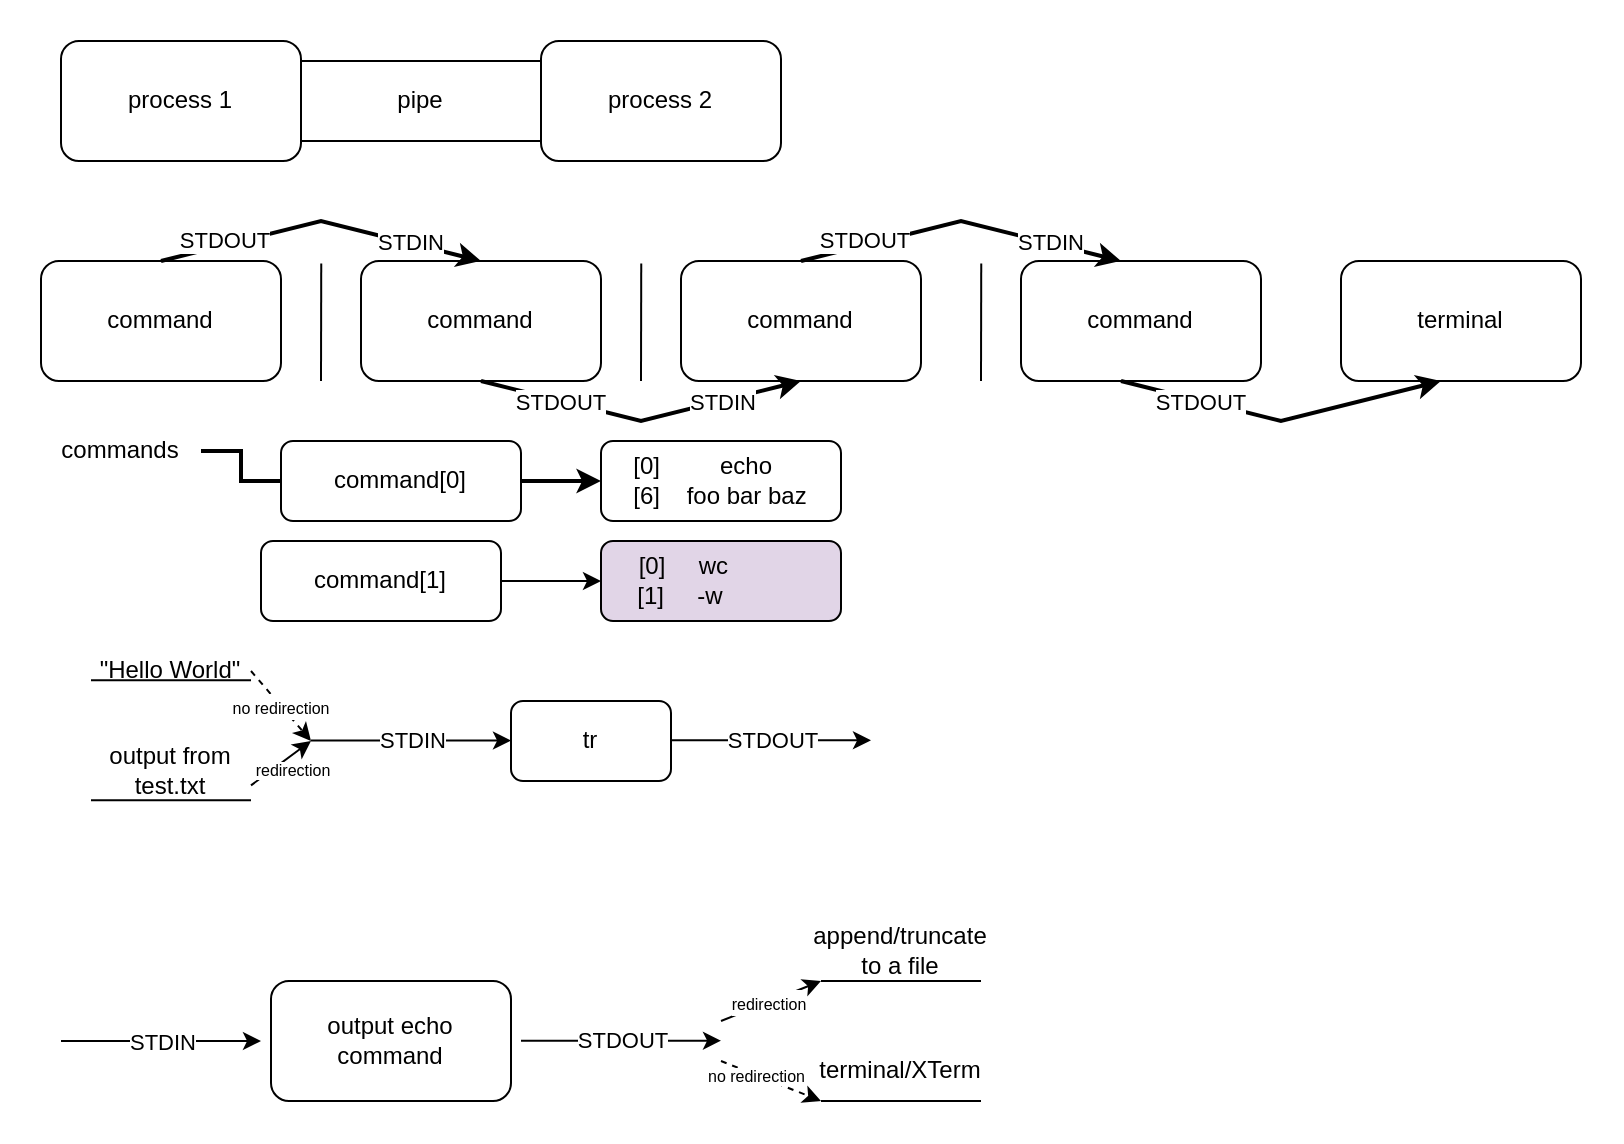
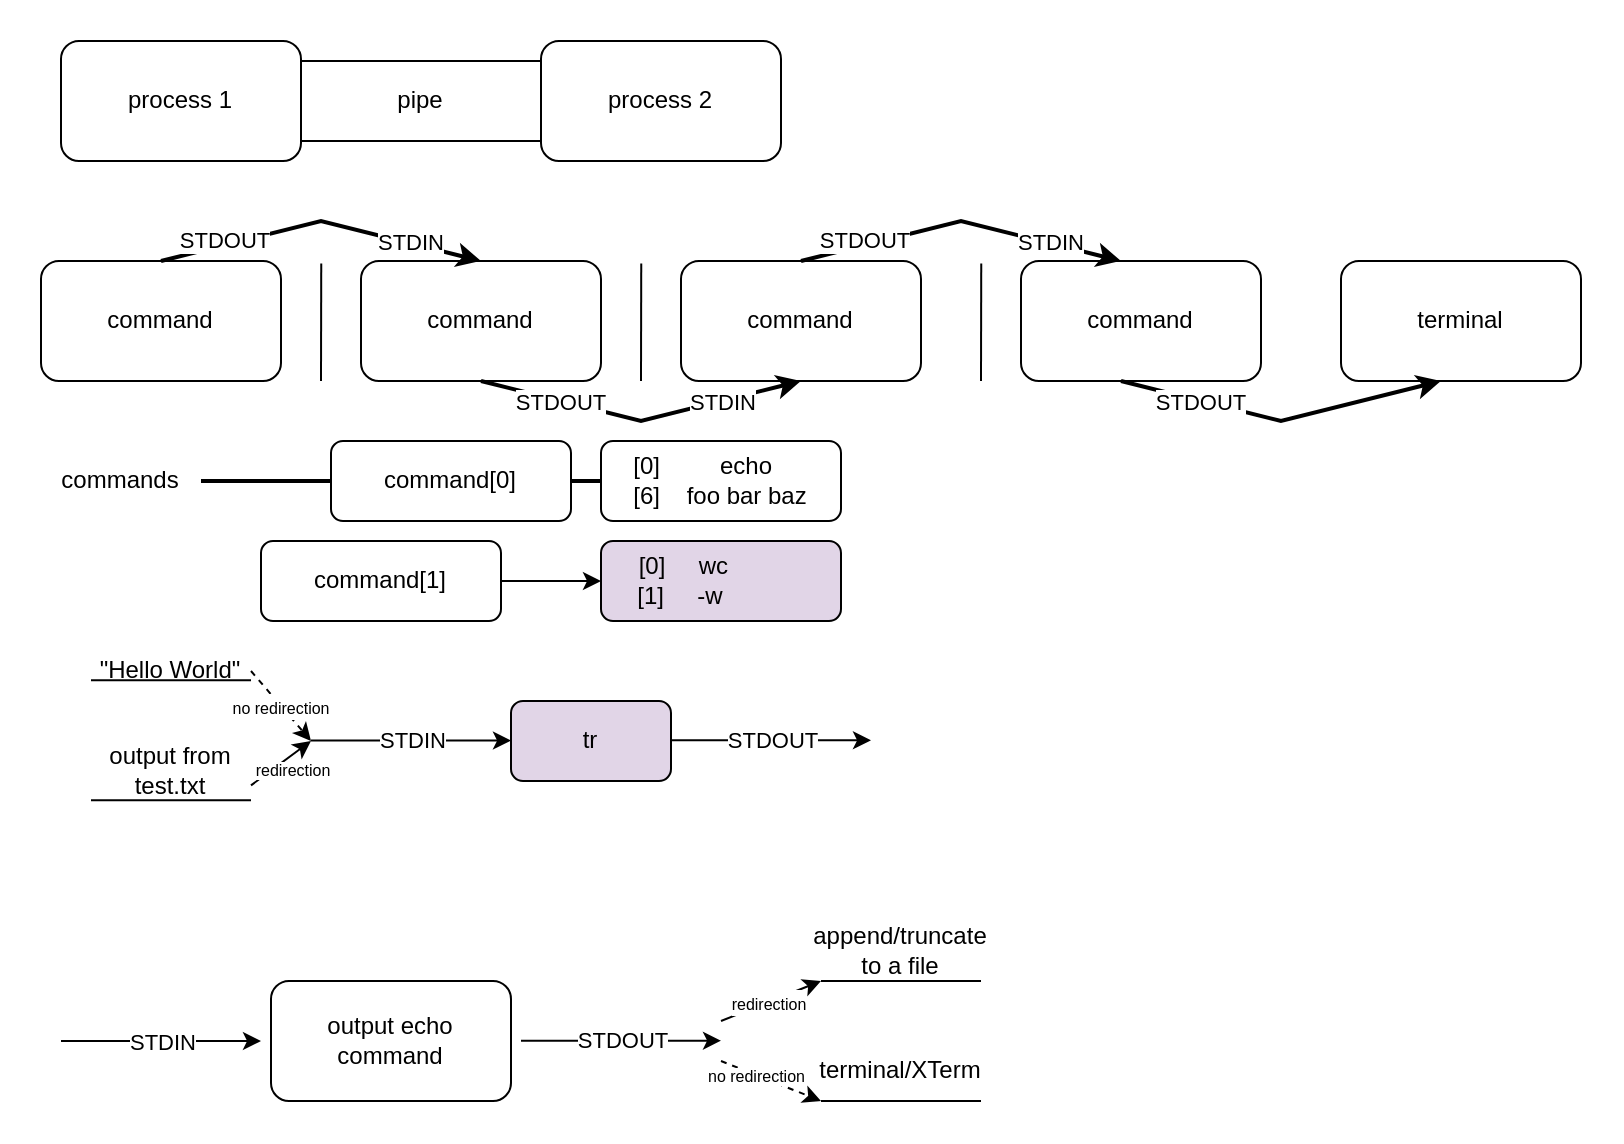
node "commands": moved (121, 451) -> (121, 481)
node "command[0]": moved (401, 481) -> (451, 481)
node "tr": fillcolor #ffffff -> #e1d5e7
